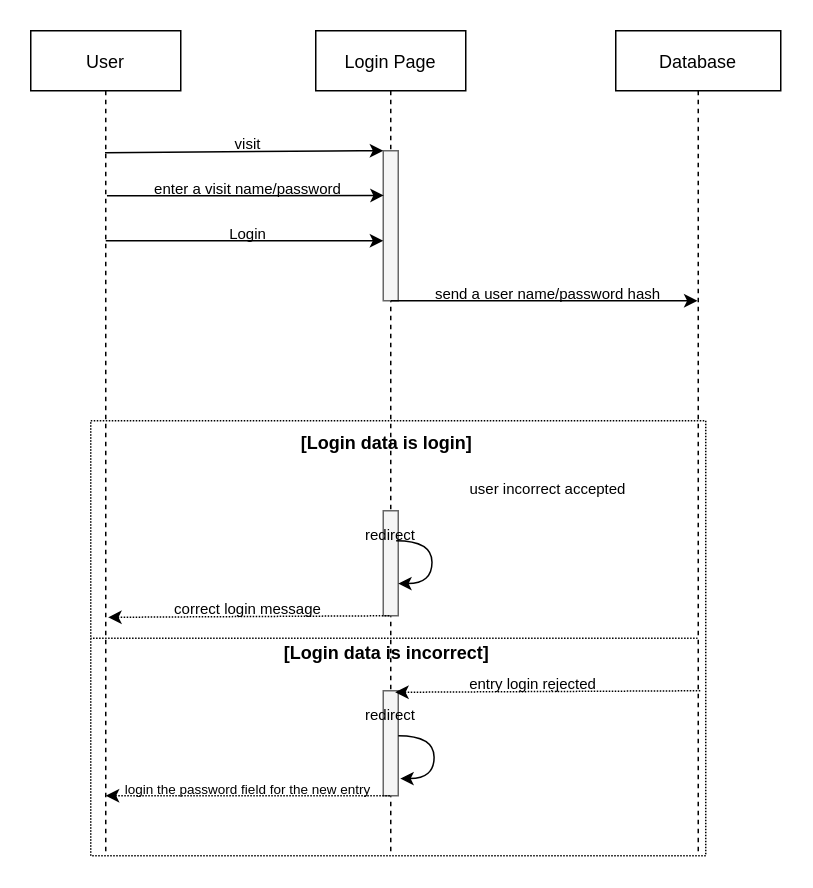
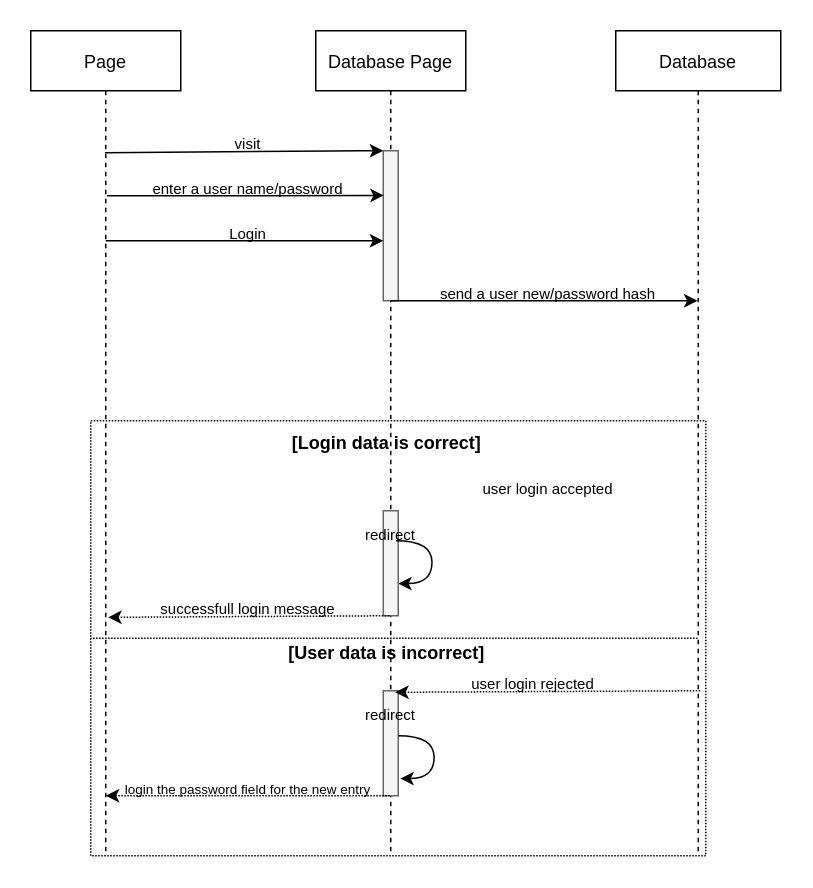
node "User": label "User" -> "Page"
node "Login Page": label "Login Page" -> "Database Page"
node "enter a visit name/password": label "enter a visit name/password" -> "enter a user name/password"
node "send a user name/password hash": label "send a user name/password hash" -> "send a user new/password hash"
node "[Login data is login]": label "[Login data is login]" -> "[Login data is correct]"
node "user incorrect accepted": label "user incorrect accepted" -> "user login accepted"
node "correct login message": label "correct login message" -> "successfull login message"
node "[Login data is incorrect]": label "[Login data is incorrect]" -> "[User data is incorrect]"
node "entry login rẹjected": label "entry login rẹjected" -> "user login rẹjected"
